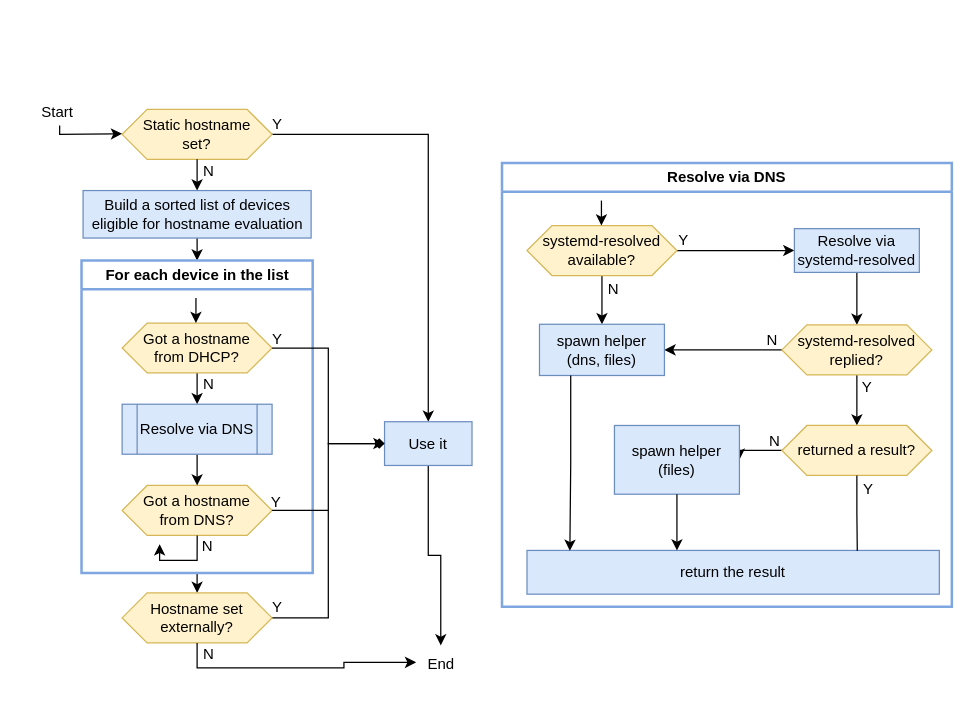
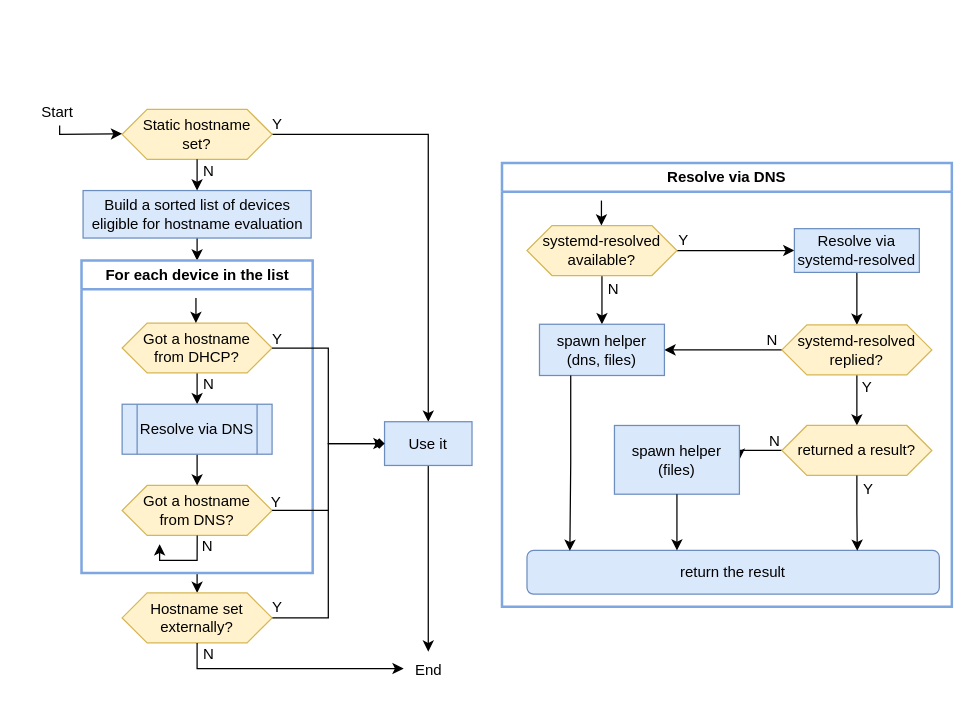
edge "returned a result?" -- "return the result": arrowhead none -> classic
node "return the result": shape rectangle -> rounded rectangle
node "End": moved (441, 664) -> (428, 671)
